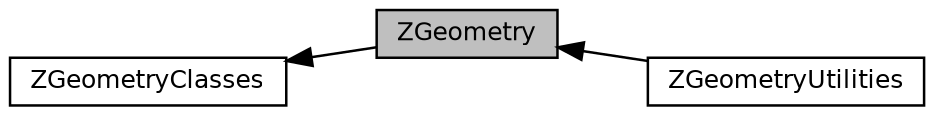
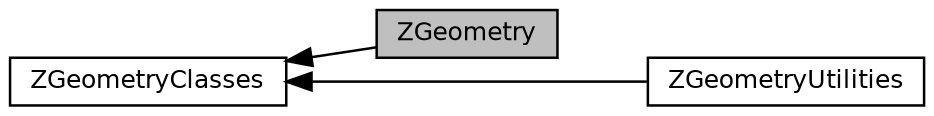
edge "ZGeometryUtilities" -> "ZGeometry": now "ZGeometryUtilities" -> "ZGeometryClasses"
